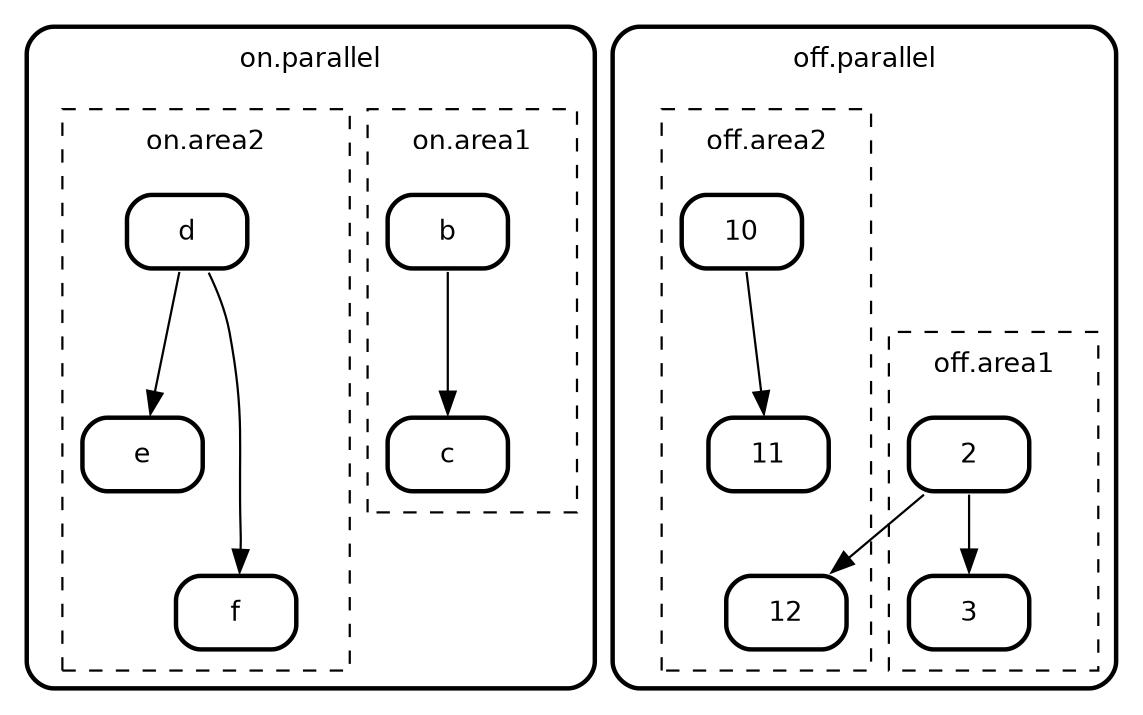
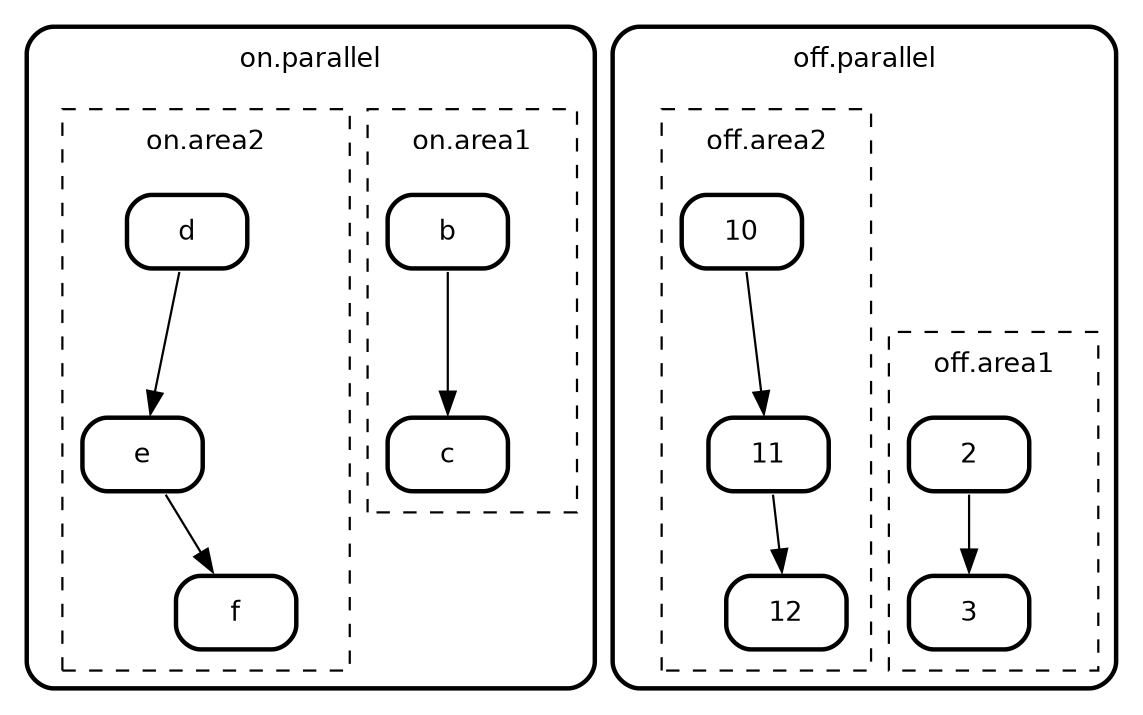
edge "d" -> "f": now "e" -> "f"
edge "2" -> "12": now "11" -> "12"
